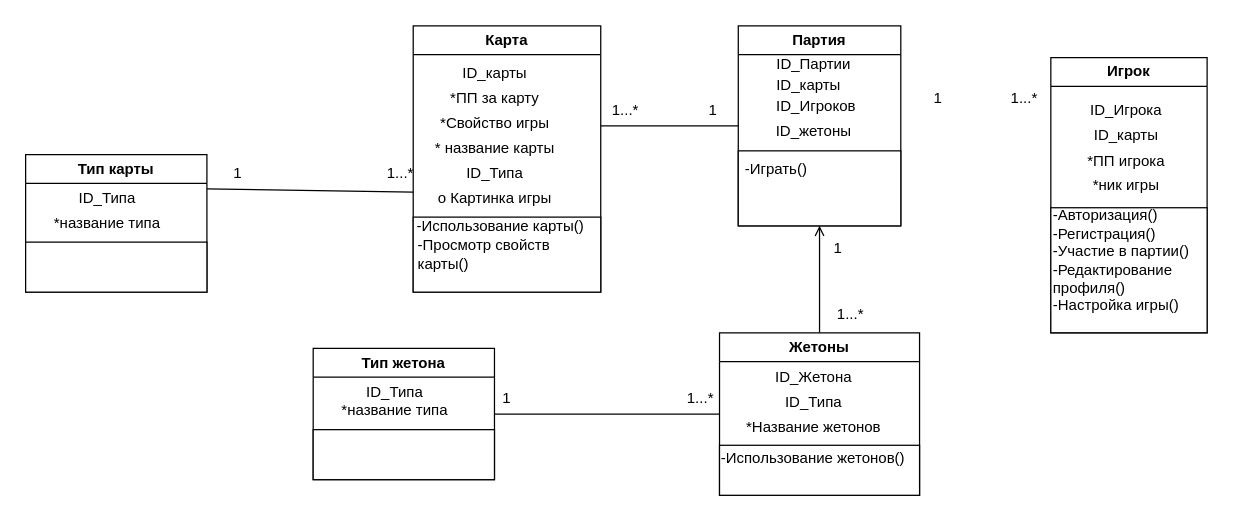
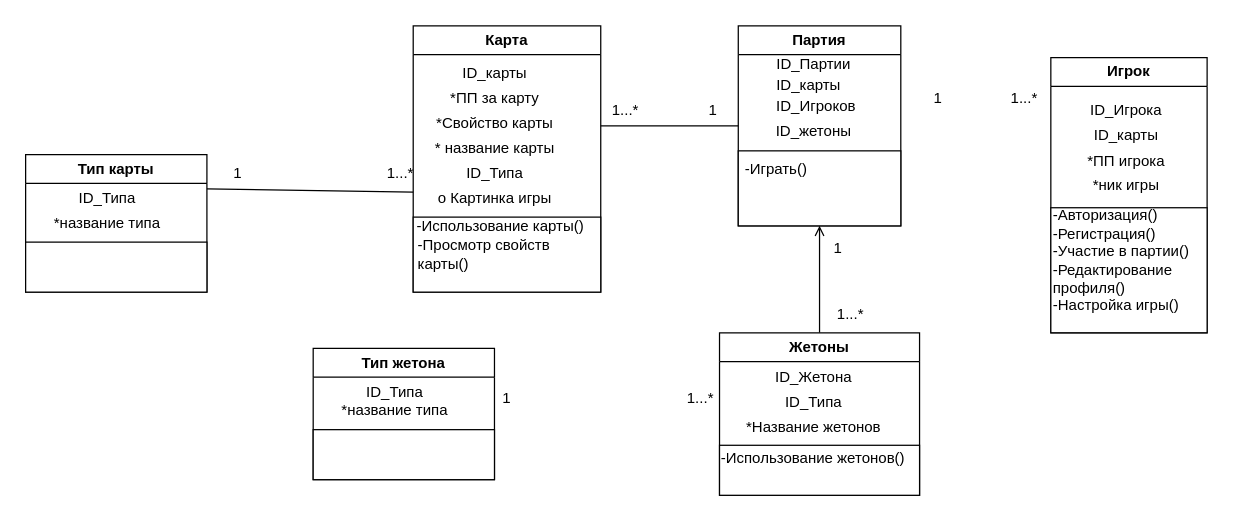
node "*Свойство игры": label "*Свойство игры" -> "*Свойство карты"
edge "Тип жетона" -- "Жетоны": removed
